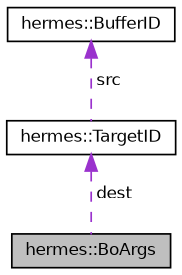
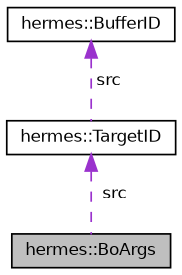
edge "hermes::BoArgs" -> "hermes::TargetID": label " dest" -> " src"
